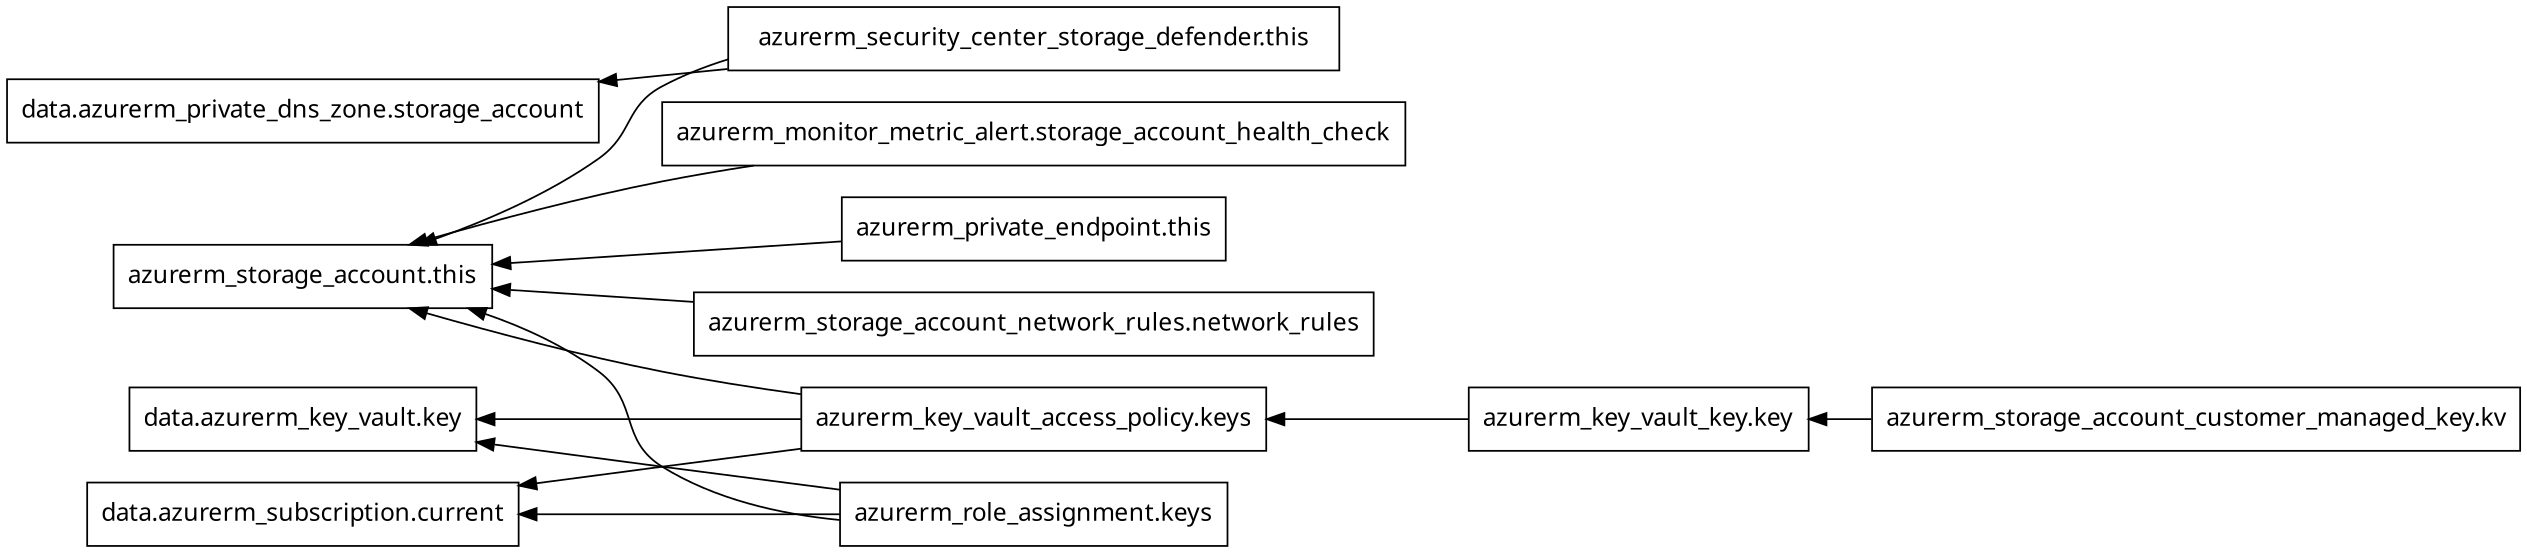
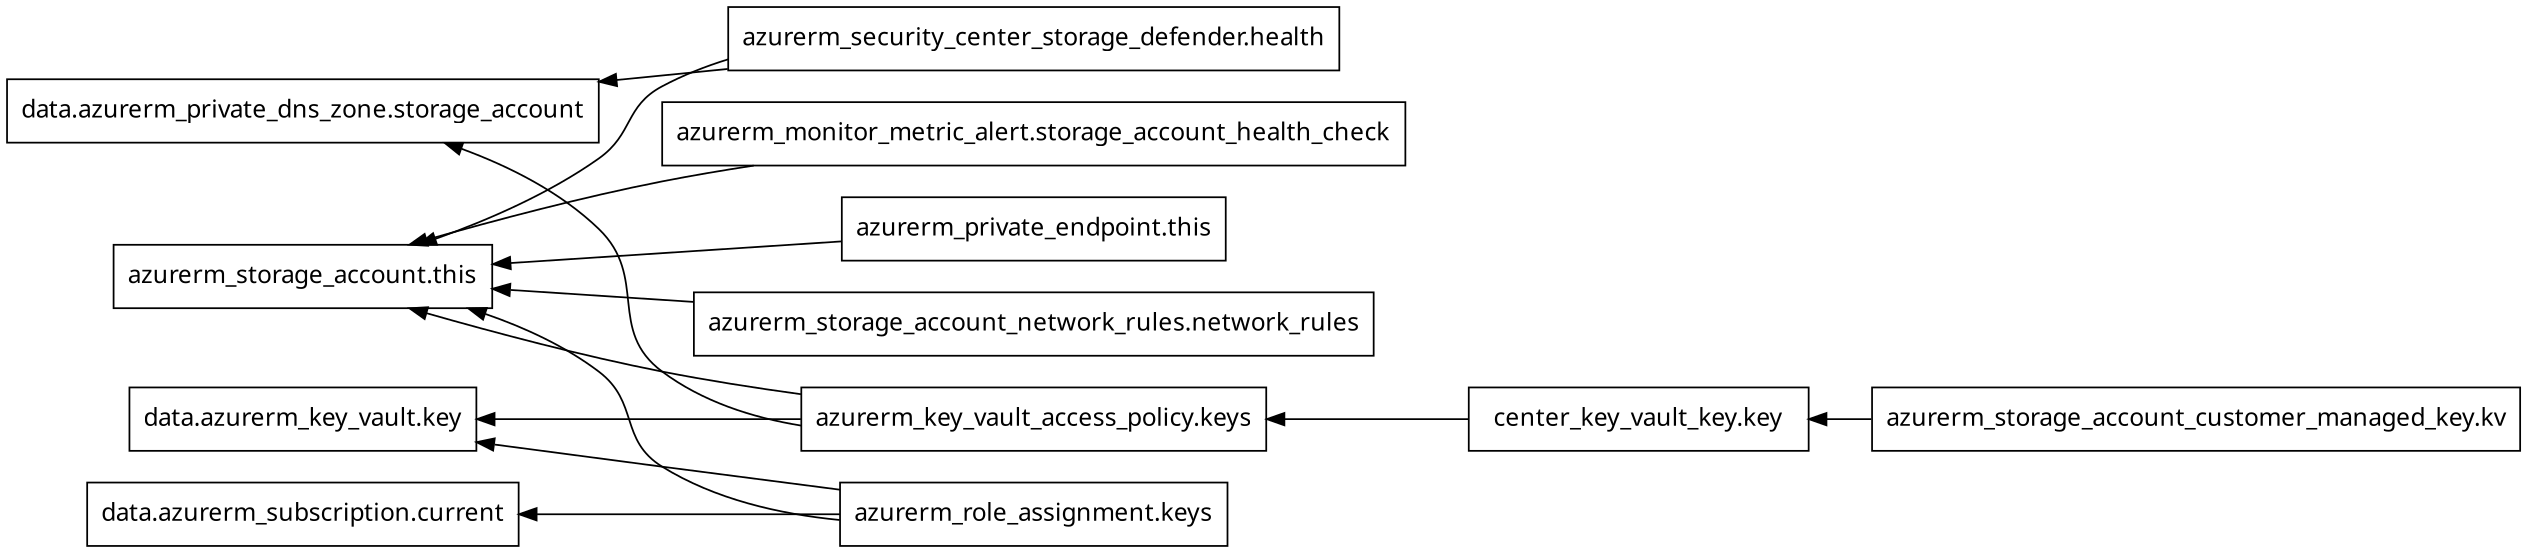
node "azurerm_security_center_storage_defender.this": label "azurerm_security_center_storage_defender.this" -> "azurerm_security_center_storage_defender.health"
node "azurerm_key_vault_key.key": label "azurerm_key_vault_key.key" -> "center_key_vault_key.key"
edge "azurerm_key_vault_access_policy.keys" -> "data.azurerm_subscription.current": now "azurerm_key_vault_access_policy.keys" -> "data.azurerm_private_dns_zone.storage_account"
